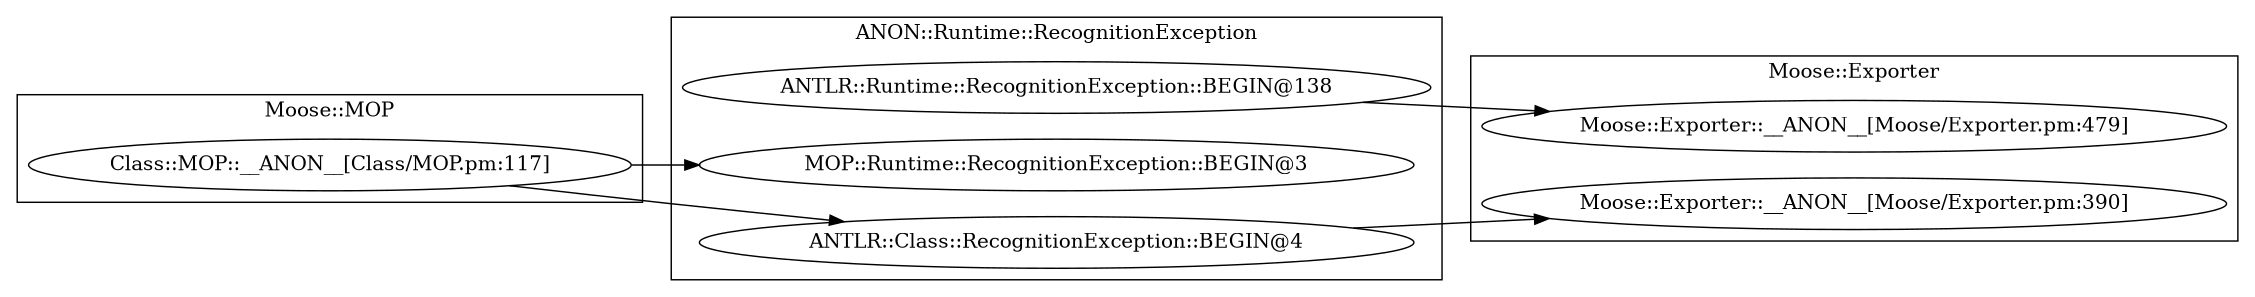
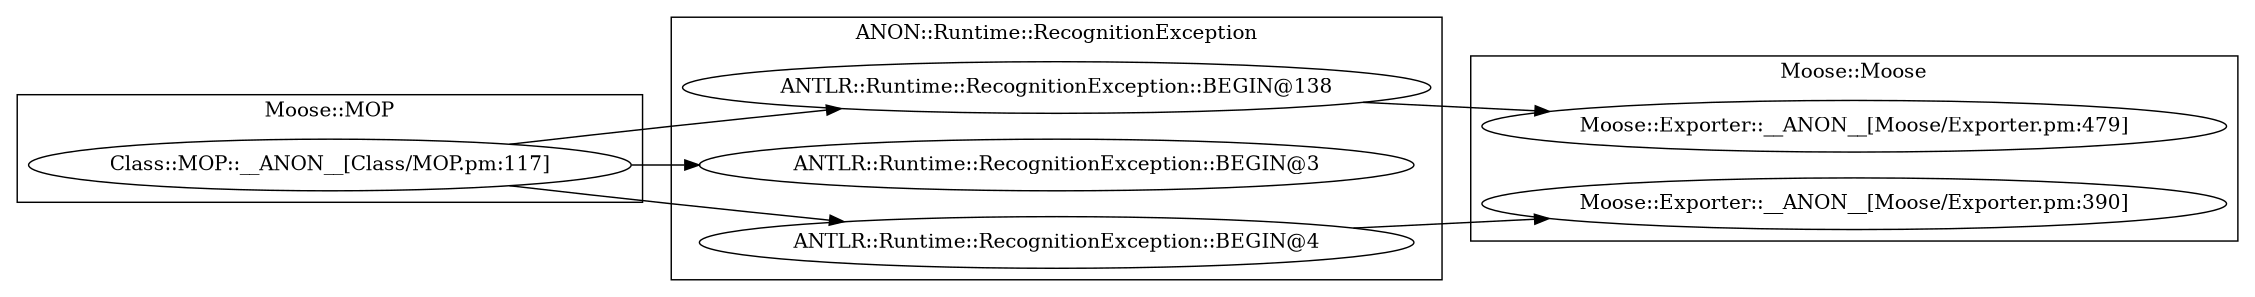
cluster "Moose::Exporter": label "Moose::Exporter" -> "Moose::Moose"
edge "Class::MOP::__ANON__[Class/MOP.pm:117]" -> "ANTLR::Runtime::RecognitionException::BEGIN@138": added
node "MOP::Runtime::RecognitionException::BEGIN@3": label "MOP::Runtime::RecognitionException::BEGIN@3" -> "ANTLR::Runtime::RecognitionException::BEGIN@3"
node "ANTLR::Class::RecognitionException::BEGIN@4": label "ANTLR::Class::RecognitionException::BEGIN@4" -> "ANTLR::Runtime::RecognitionException::BEGIN@4"
